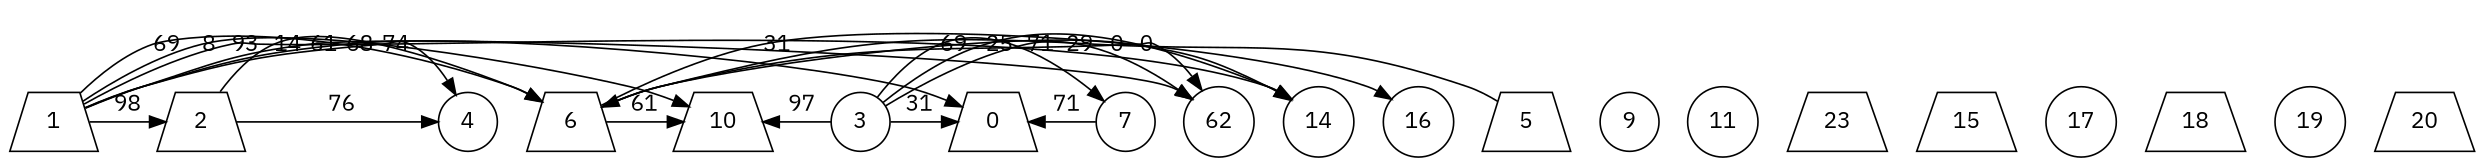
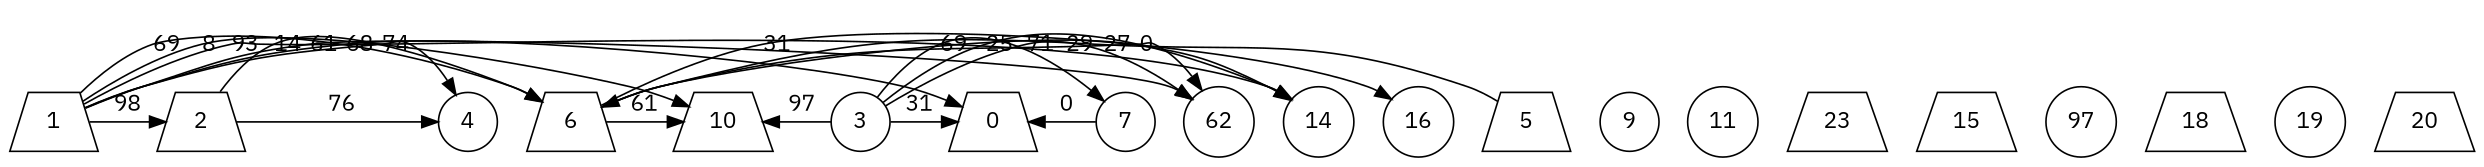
edge "6" -> "14": label "0" -> "27"
edge "7" -> "0": label "71" -> "0"
node "17": label "17" -> "97"
